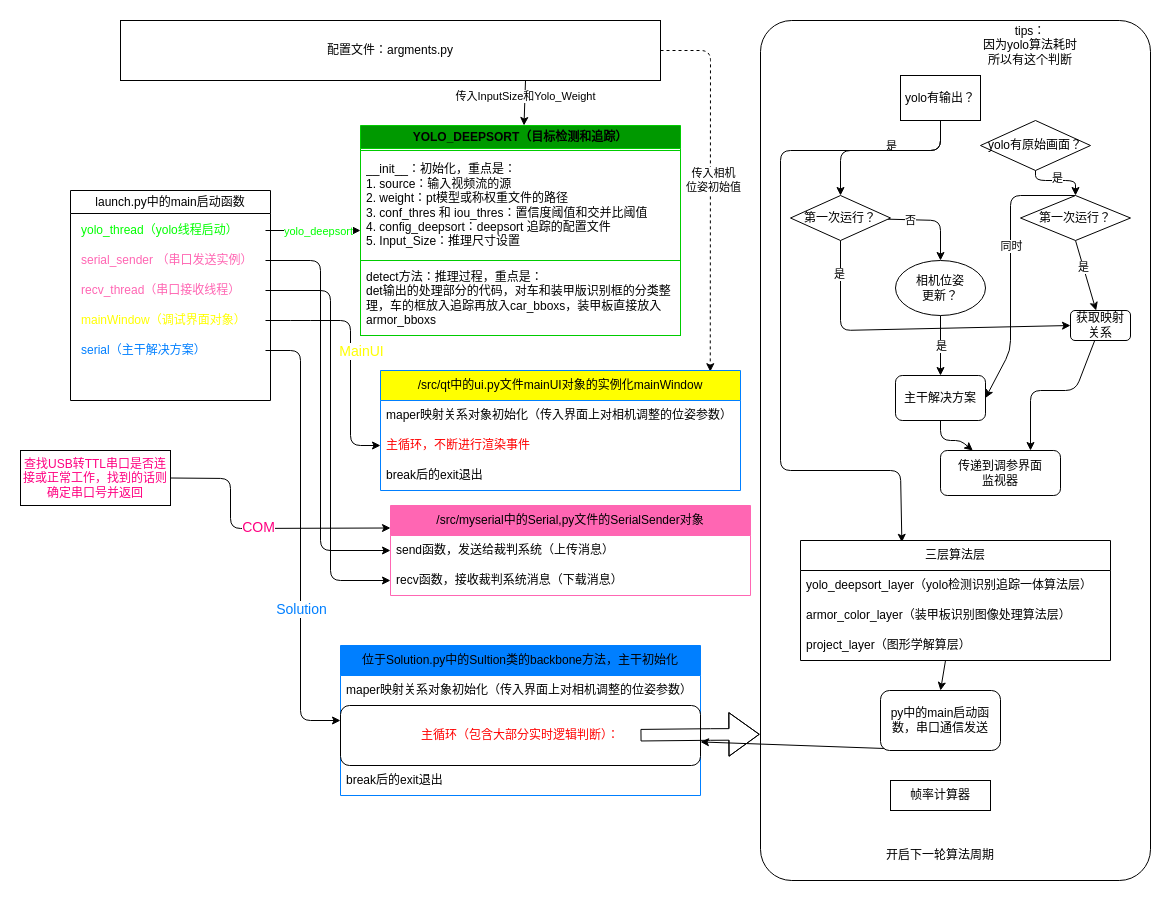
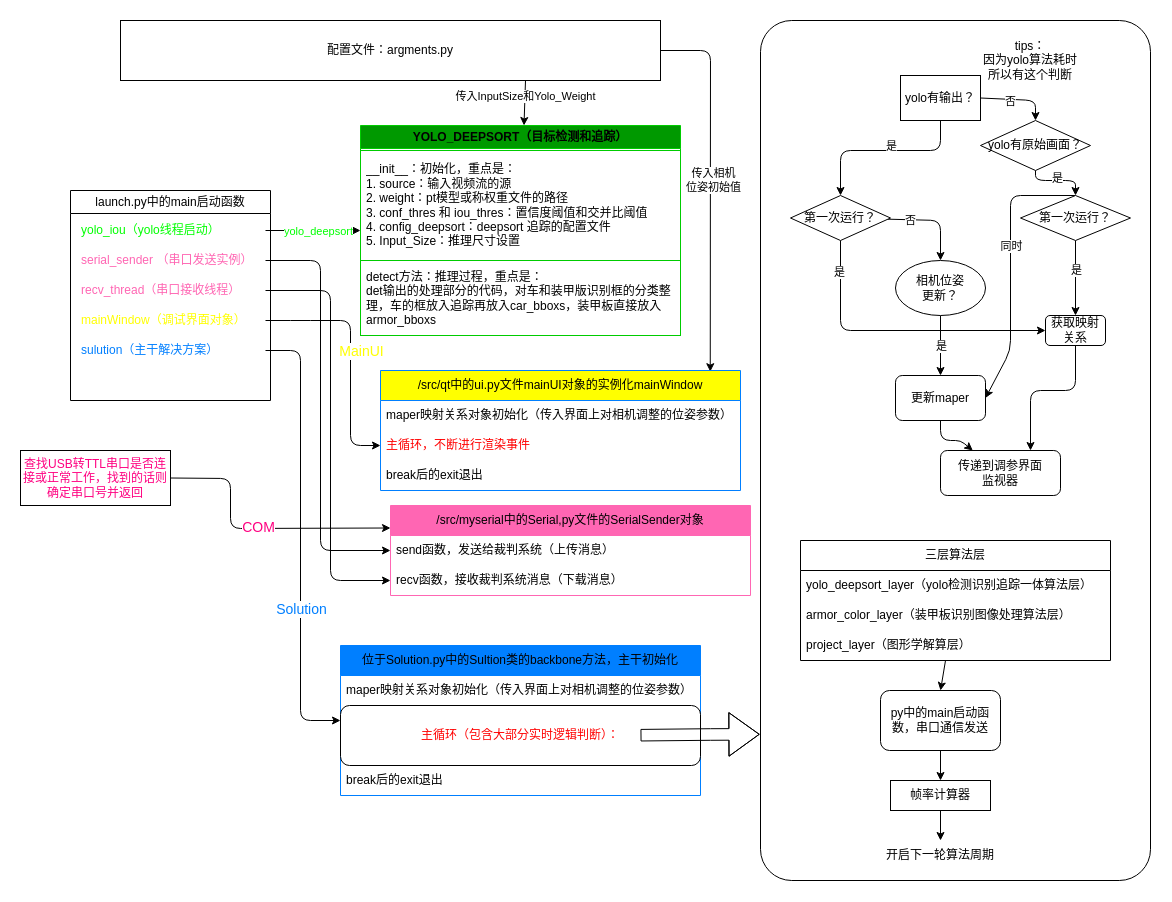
node "tips： 因为yolo算法耗时所以有这个判断": moved (1031, 46) -> (1031, 61)
edge "yolo有输出？" -> "yolo有原始画面？": added, label "否"
node "yolo_thread（yolo线程启动）": label "yolo_thread（yolo线程启动）" -> "yolo_iou（yolo线程启动）"
edge "配置文件：argments.py" -> "/src/qt中的ui.py文件mainUI对象的实例化mainWindow": style dashed -> solid
node "获取映射关系": moved (1101, 326) -> (1076, 331)
node "serial（主干解决方案）": label "serial（主干解决方案）" -> "sulution（主干解决方案）"
edge "yolo有输出？" -> "三层算法层": removed
node "主干解决方案": label "主干解决方案" -> "更新maper"
edge "py中的main启动函数，串口通信发送" -> "主循环（包含大部分实时逻辑判断）：": now "py中的main启动函数，串口通信发送" -> "帧率计算器"
edge "帧率计算器" -> "开启下一轮算法周期": added
